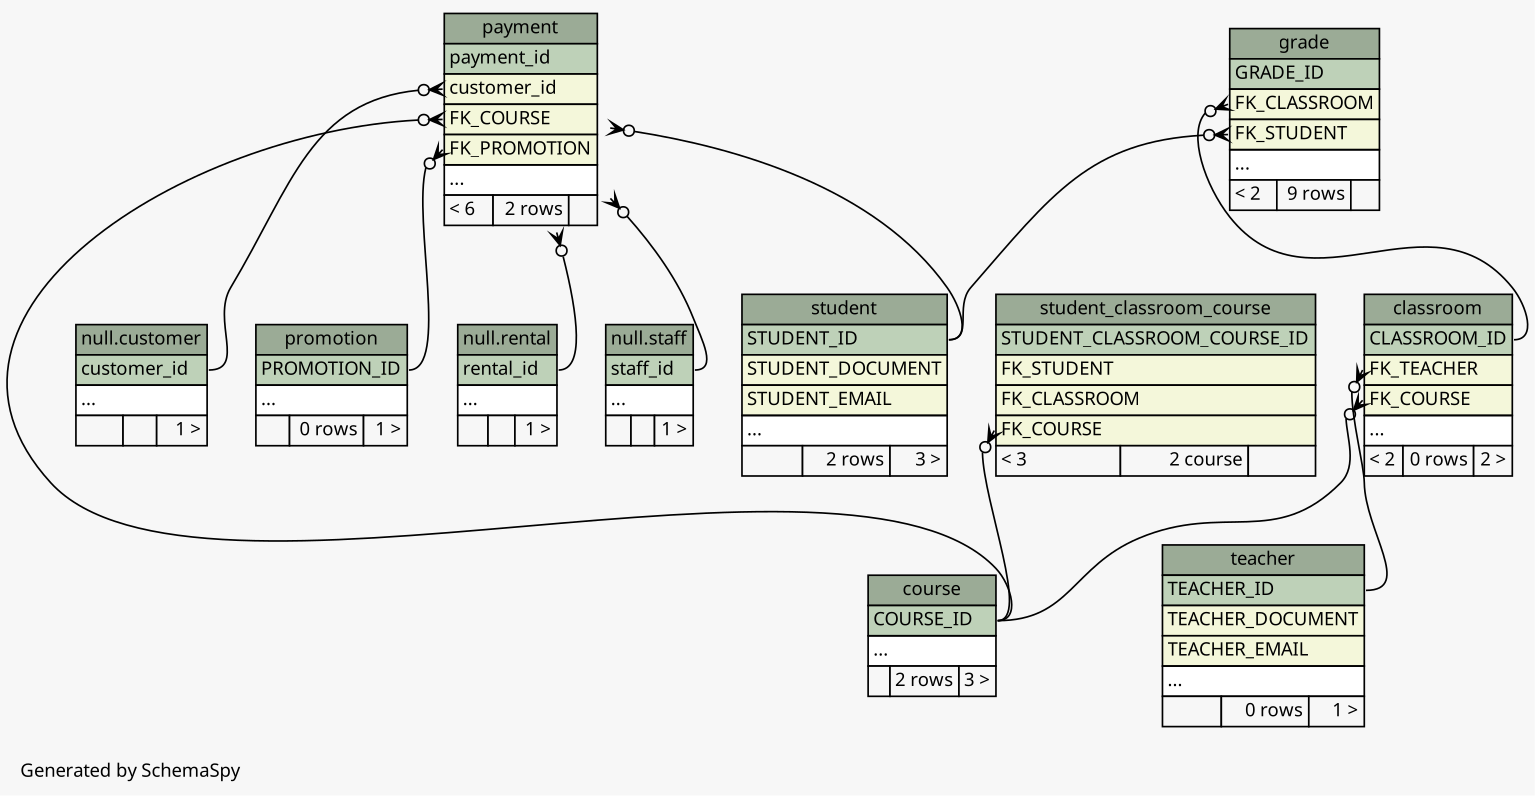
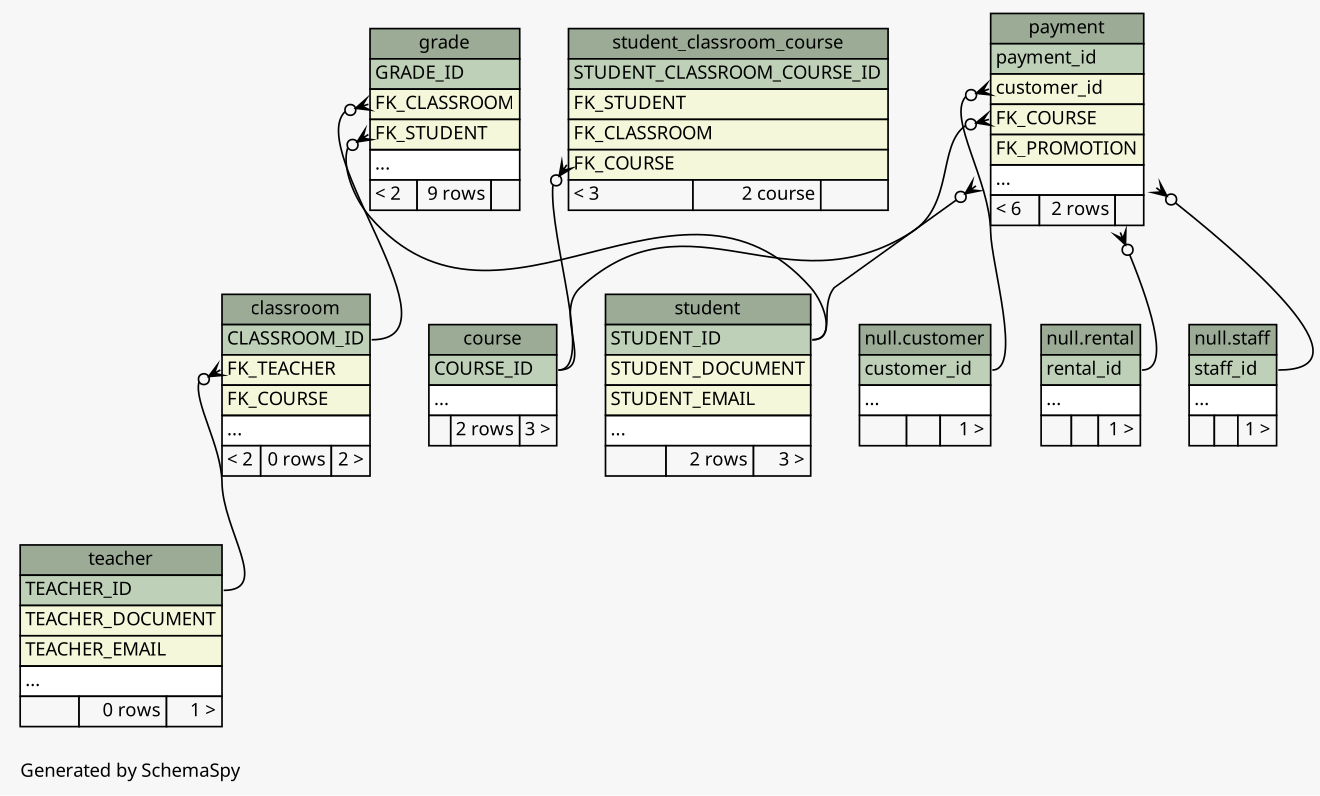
node "promotion": removed
edge "course" -> "classroom": removed
